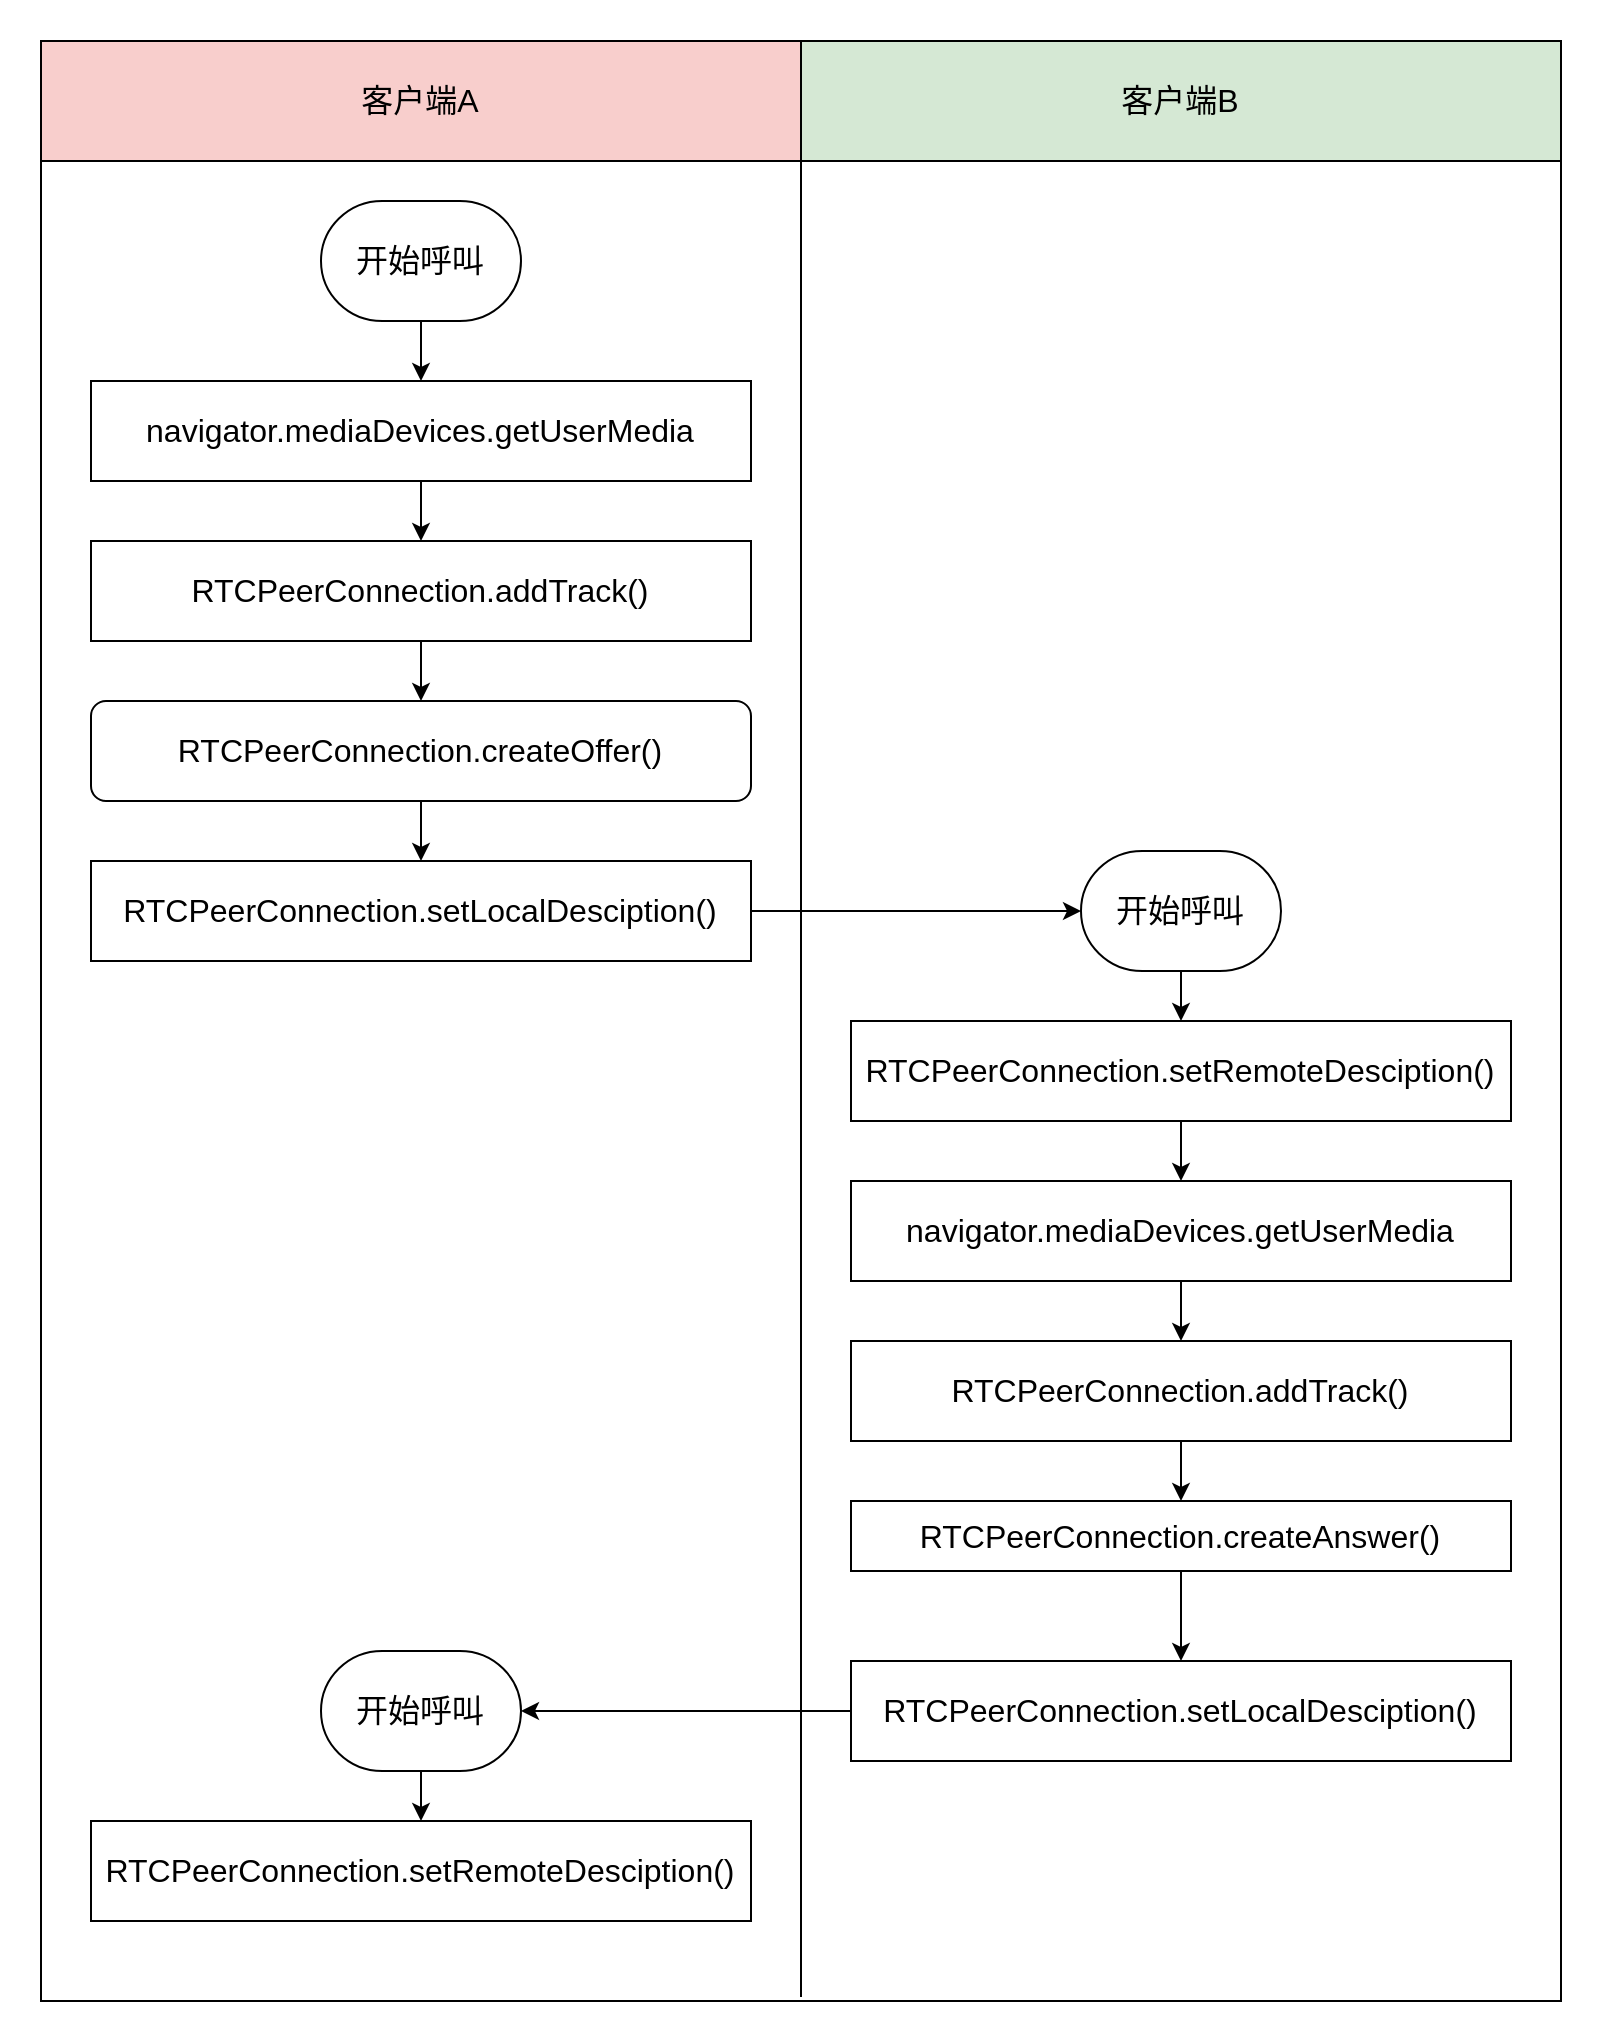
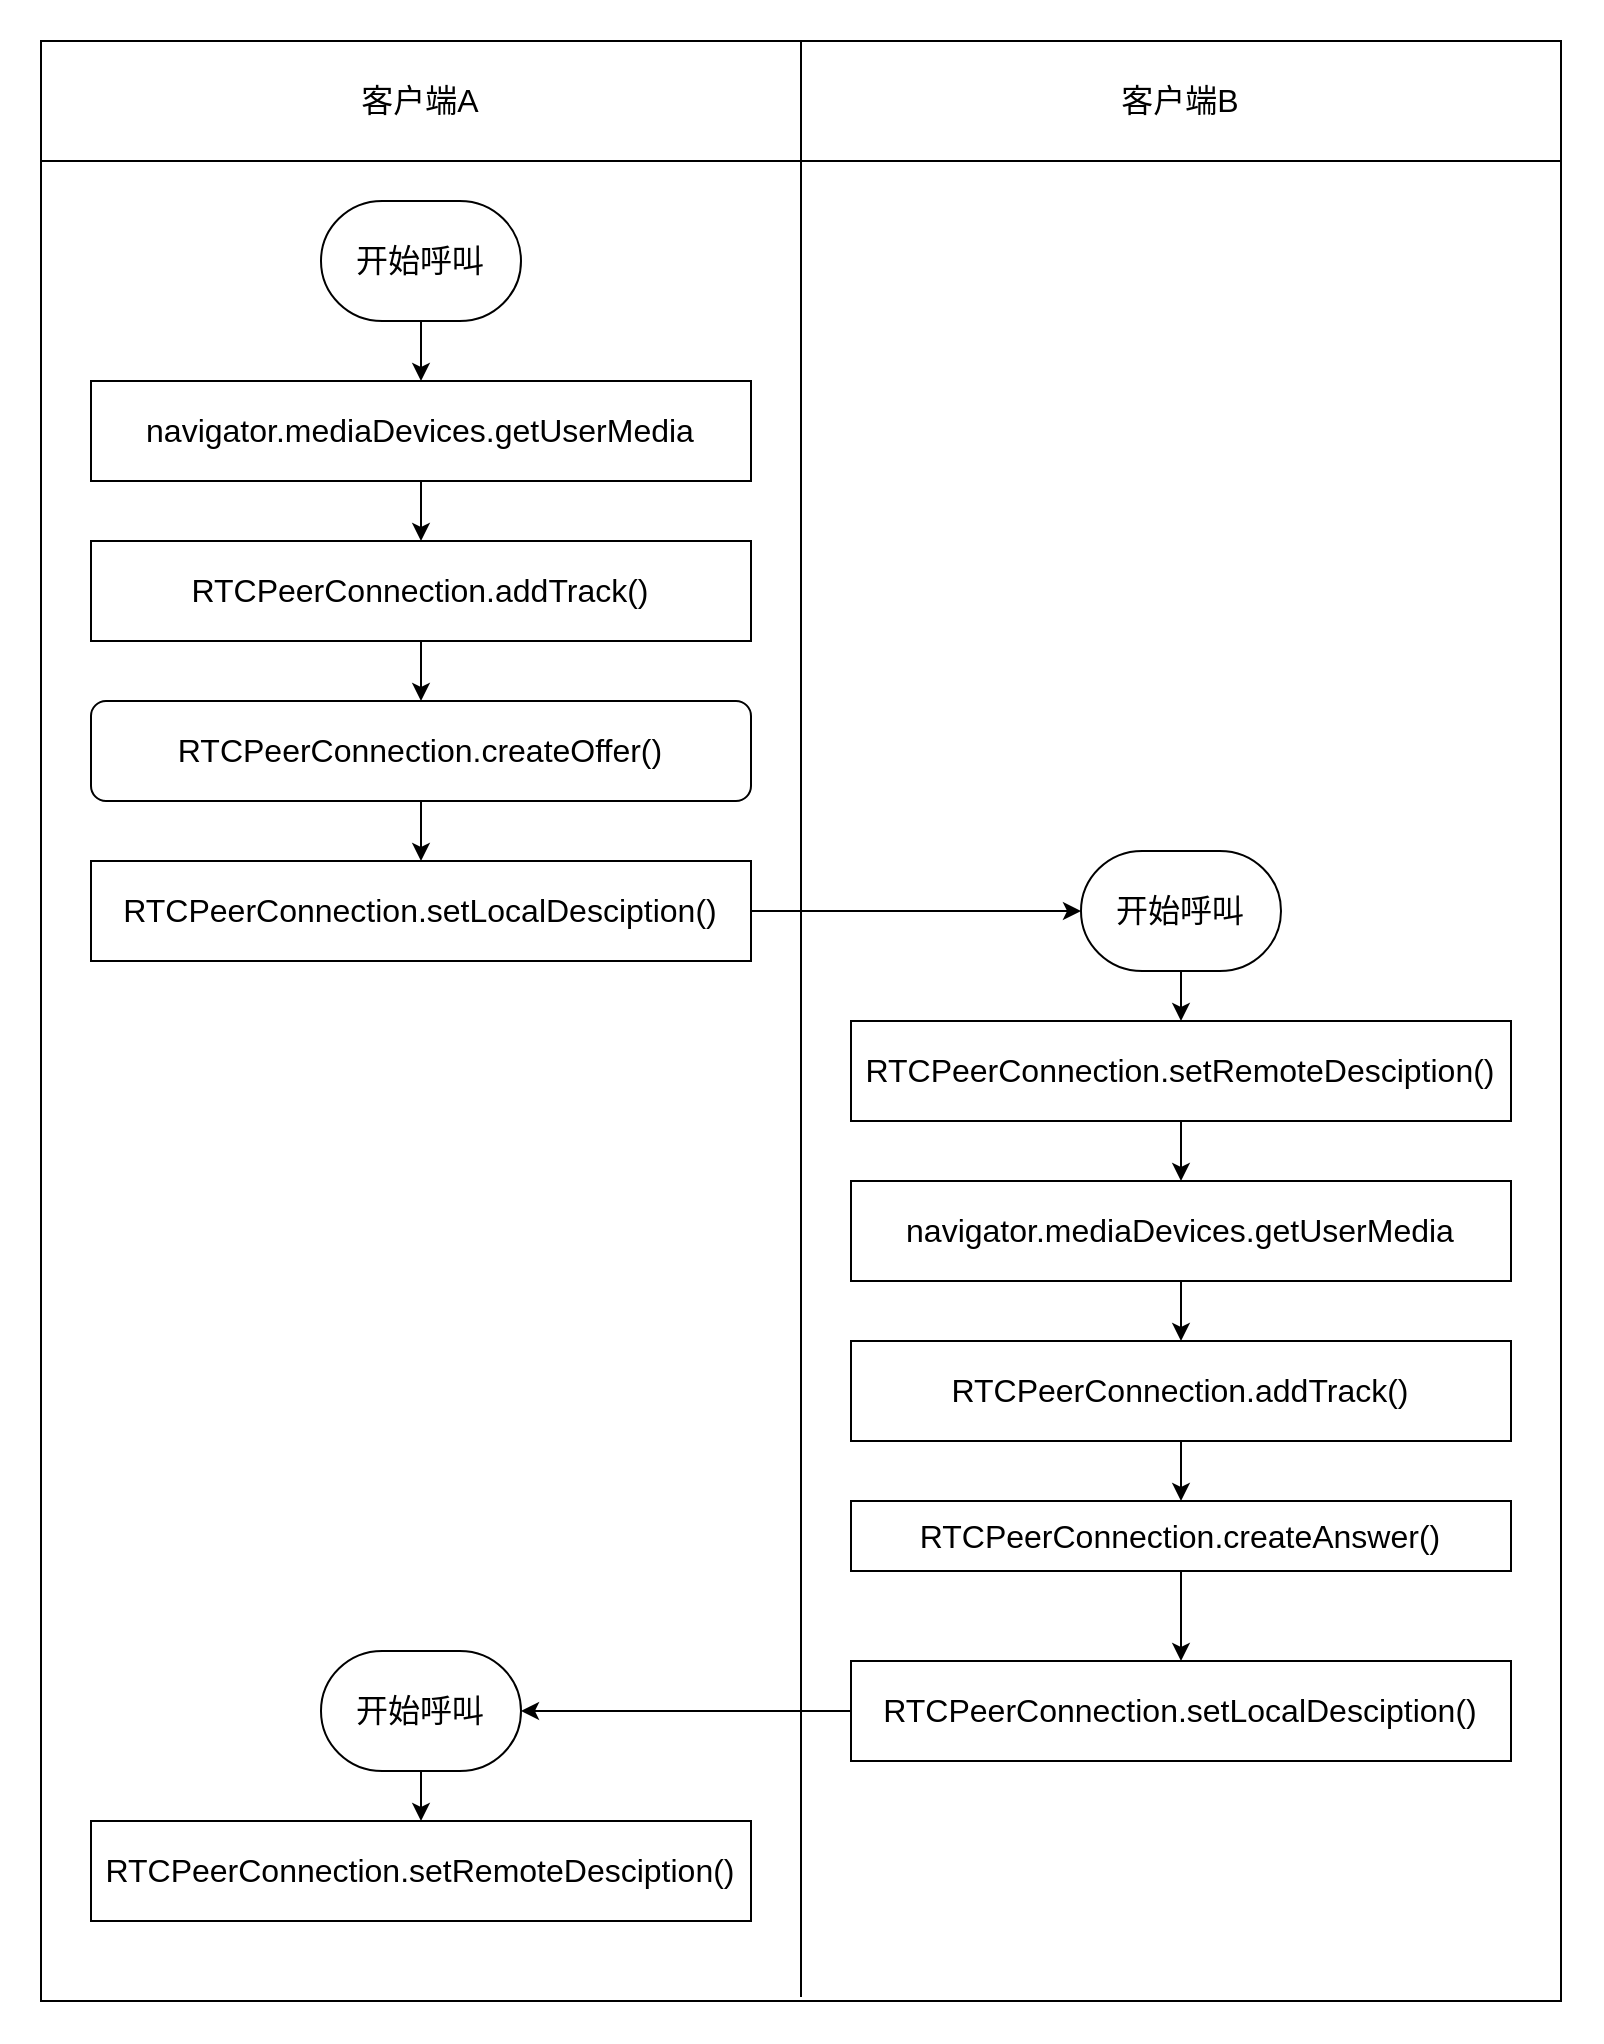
node "客户端A": fillcolor #f8cecc -> #ffffff
node "客户端B": fillcolor #d5e8d4 -> #ffffff
